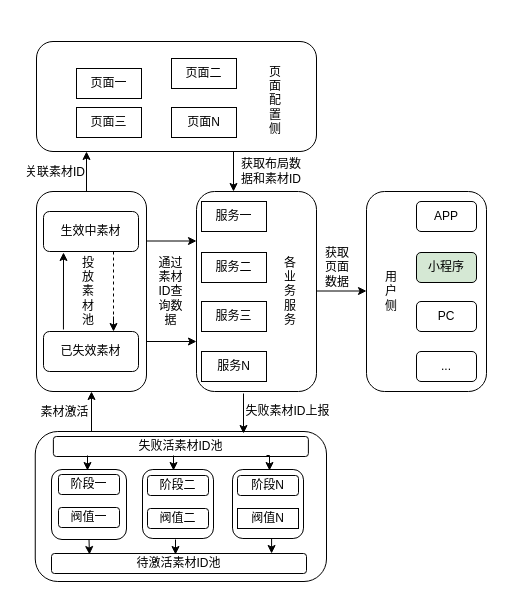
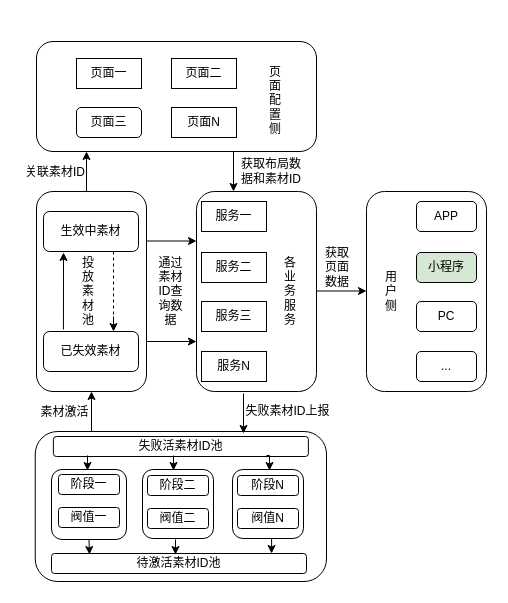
node "页面一": moved (109, 84) -> (109, 74)
node "页面三": shape rectangle -> rounded rectangle
node "阀值N": shape rectangle -> rounded rectangle
